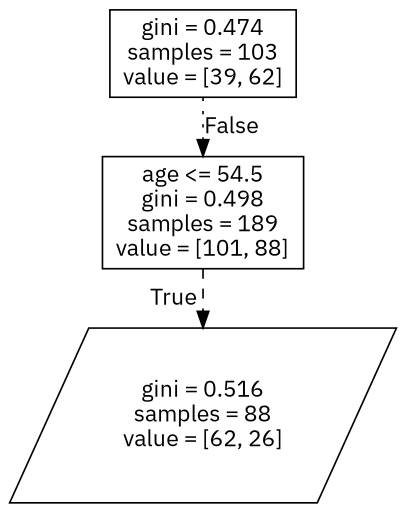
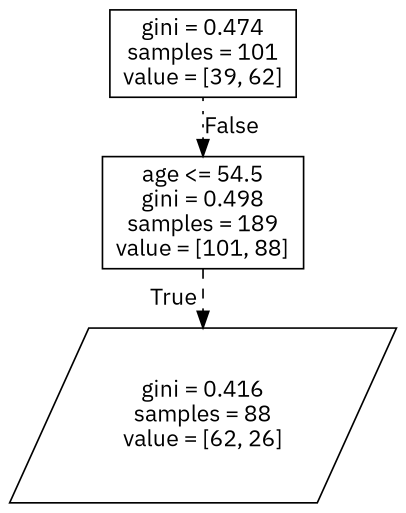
node "gini = 0.474 samples = 103 value = [39, 62]": label "gini = 0.474 samples = 103 value = [39, 62]" -> "gini = 0.474 samples = 101 value = [39, 62]"
node "gini = 0.516 samples = 88 value = [62, 26]": label "gini = 0.516 samples = 88 value = [62, 26]" -> "gini = 0.416 samples = 88 value = [62, 26]"
